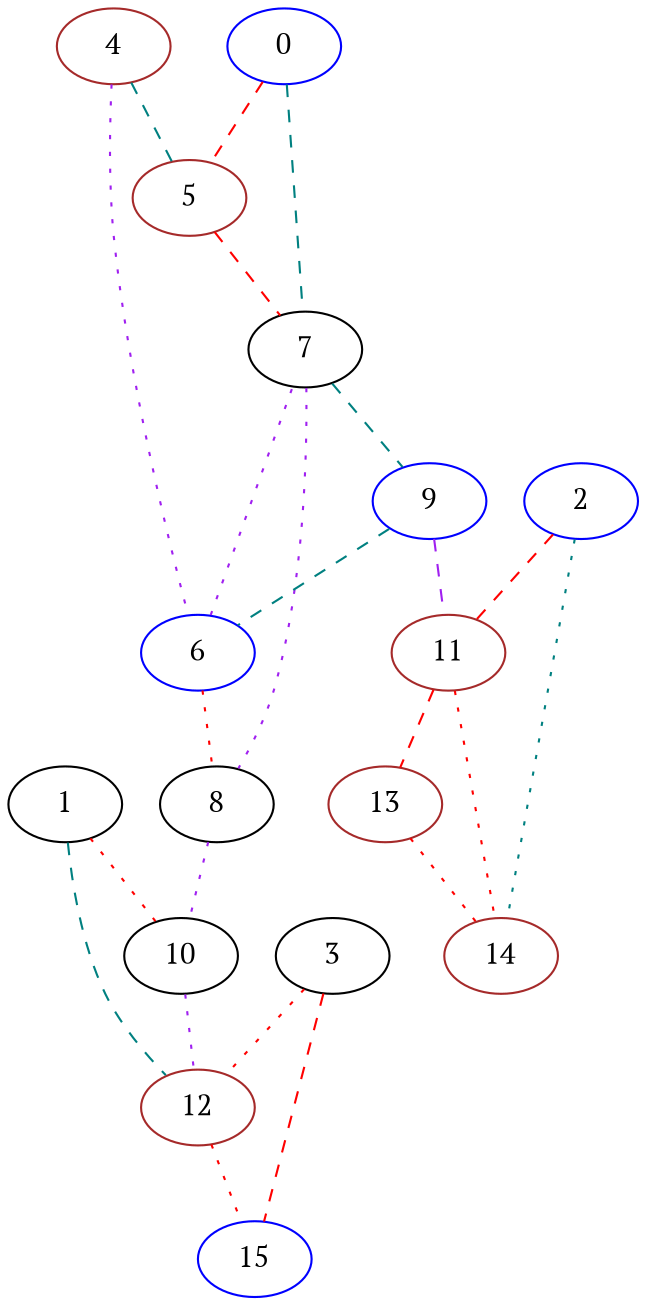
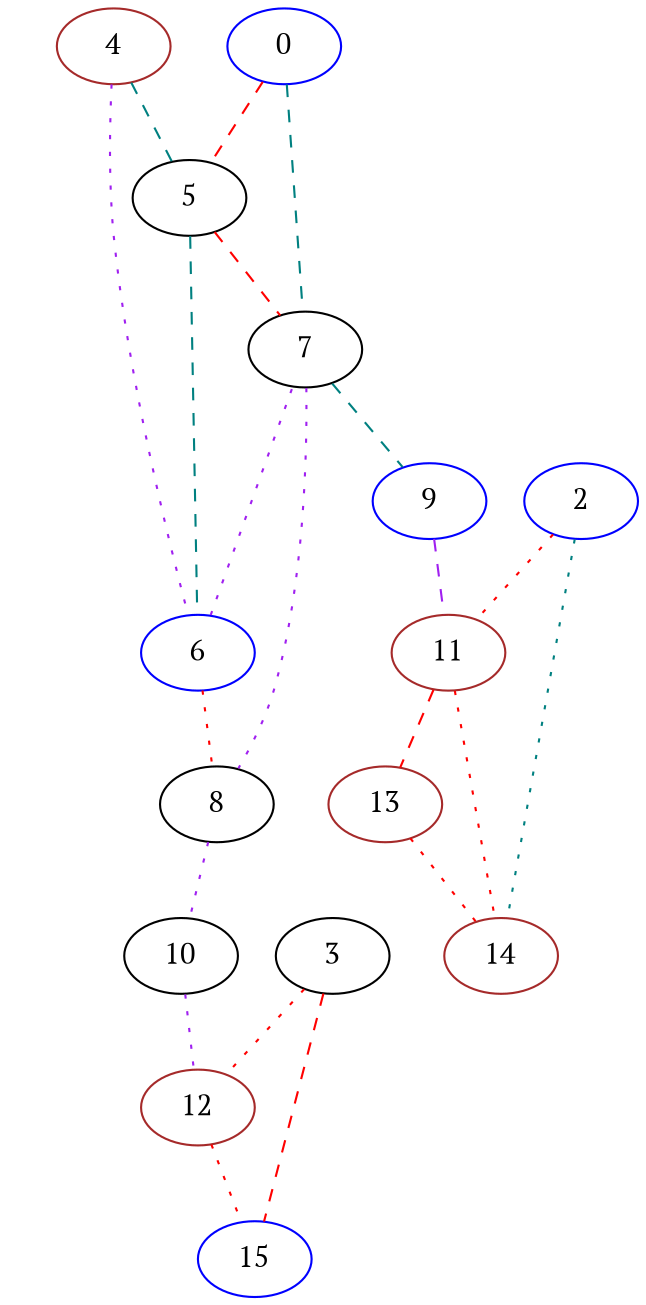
node "5": color brown -> black
edge "9" -- "6": now "5" -- "6"
edge "2" -- "11": style dashed -> dotted
node "1": removed
